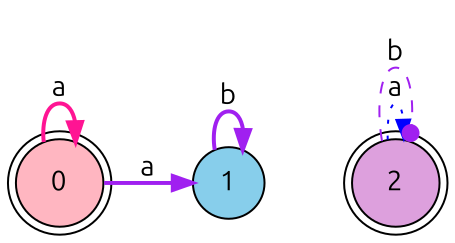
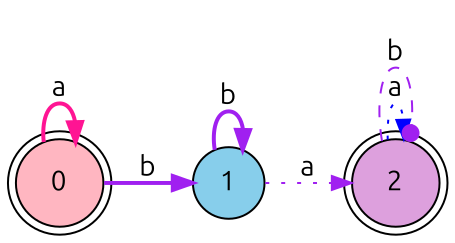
edge "0" -> "1": label "a" -> "b"
edge "1" -> "2": added, label "a"
